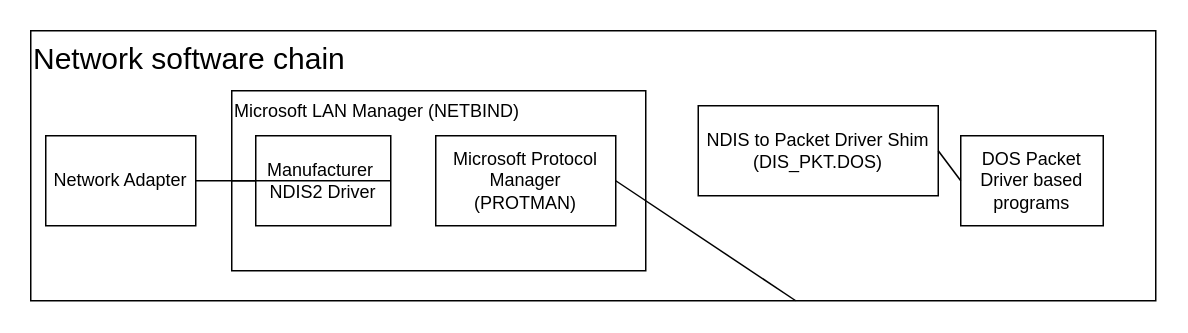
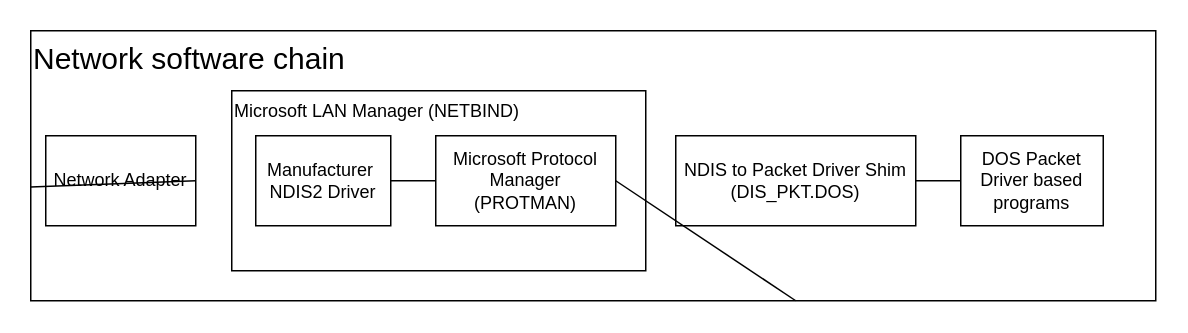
node "NDIS to Packet Driver Shim (DIS_PKT.DOS)": moved (818, 151) -> (796, 181)
edge "Network Adapter" -- "Manufacturer NDIS2 Driver": now "Network Adapter" -- "Network software chain"
edge "Manufacturer NDIS2 Driver" -- "Microsoft LAN Manager (NETBIND)": now "Manufacturer NDIS2 Driver" -- "Microsoft Protocol Manager (PROTMAN)"
